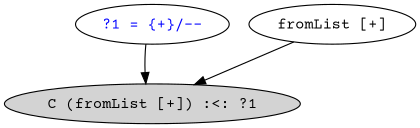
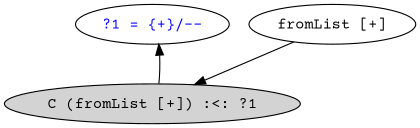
edge "?1 = {+}/--" -> "C (fromList [+]) :<: ?1": reversed
